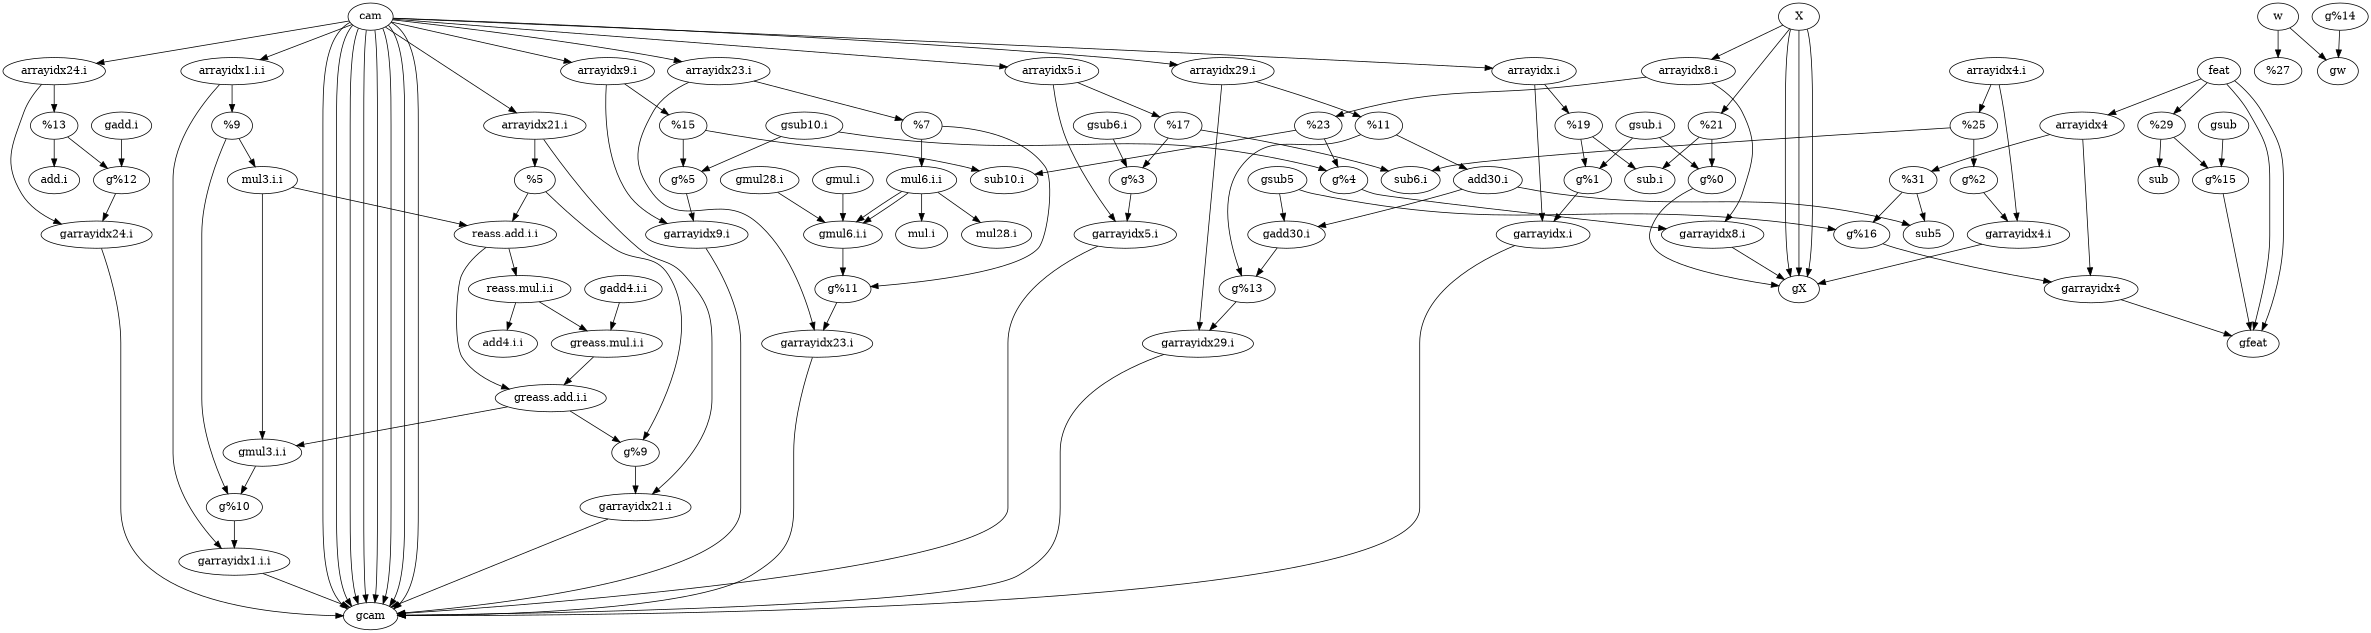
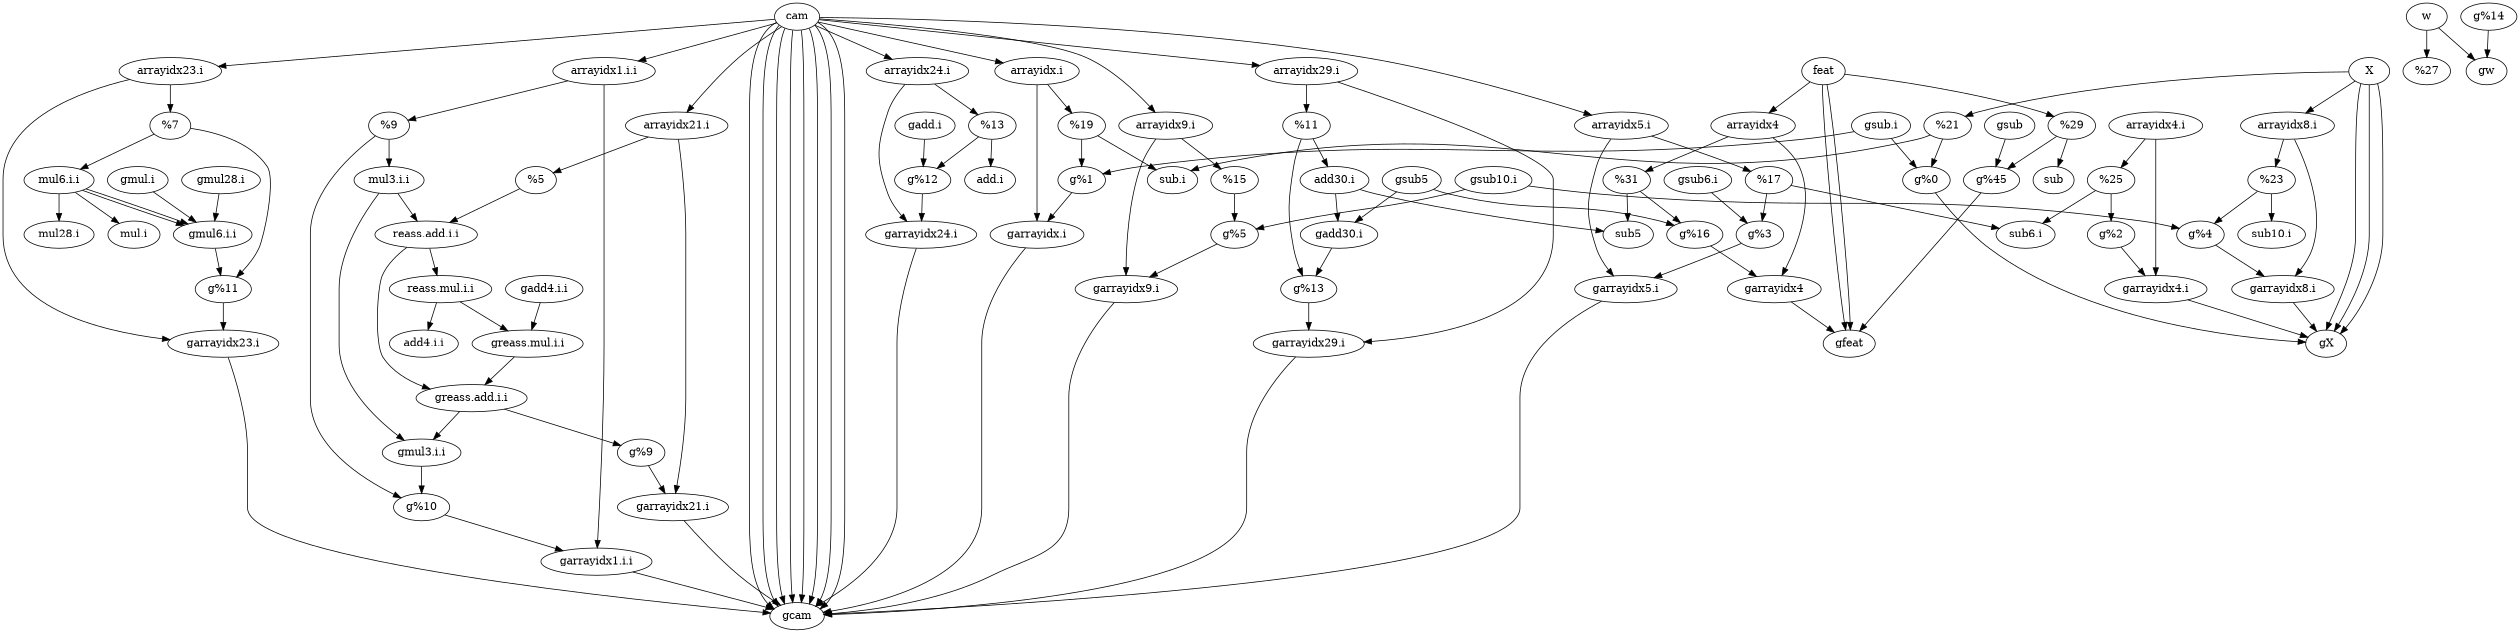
edge "%15" -> "sub10.i": removed
node "g%15": label "g%15" -> "g%45"
edge "%5" -> "g%9": removed
